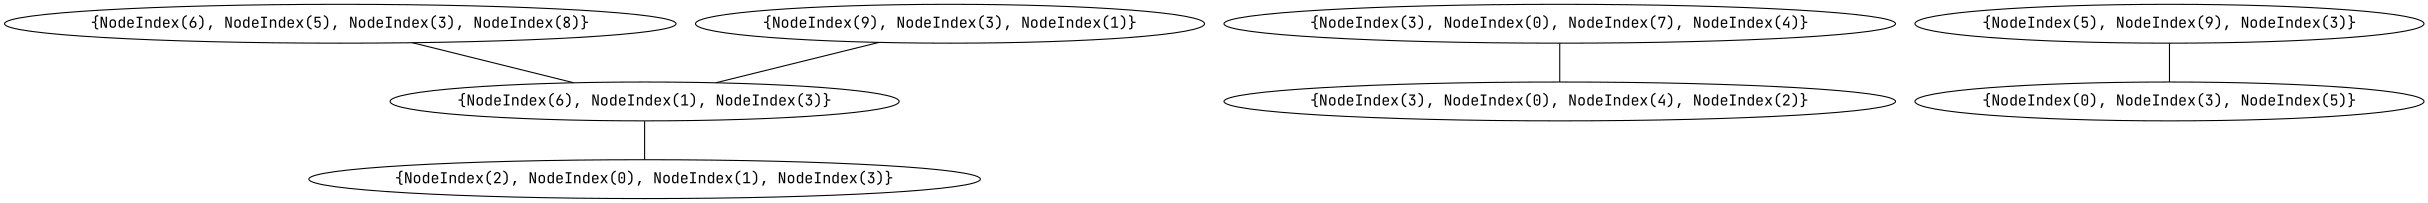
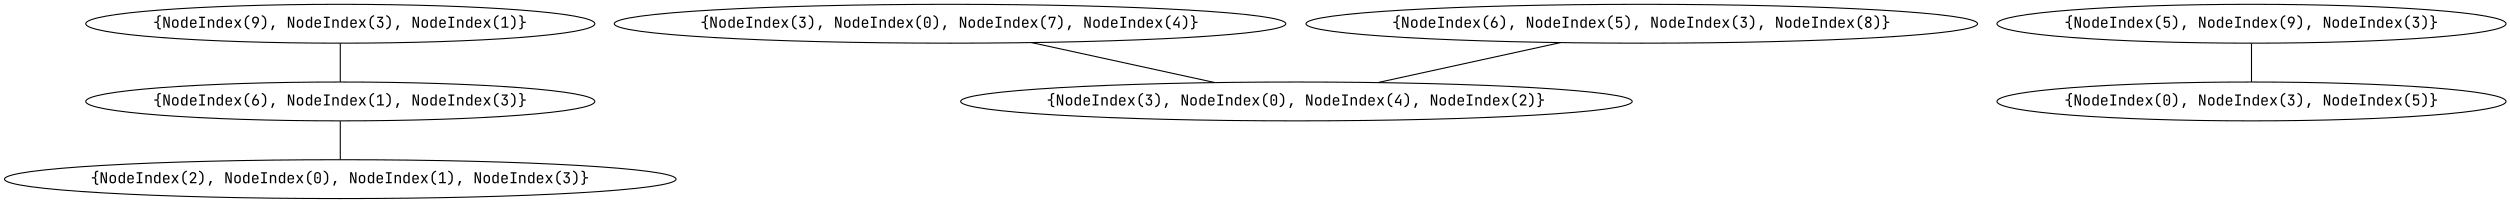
edge "{NodeIndex(6), NodeIndex(5), NodeIndex(3), NodeIndex(8)}" -- "{NodeIndex(6), NodeIndex(1), NodeIndex(3)}": now "{NodeIndex(6), NodeIndex(5), NodeIndex(3), NodeIndex(8)}" -- "{NodeIndex(3), NodeIndex(0), NodeIndex(4), NodeIndex(2)}"
